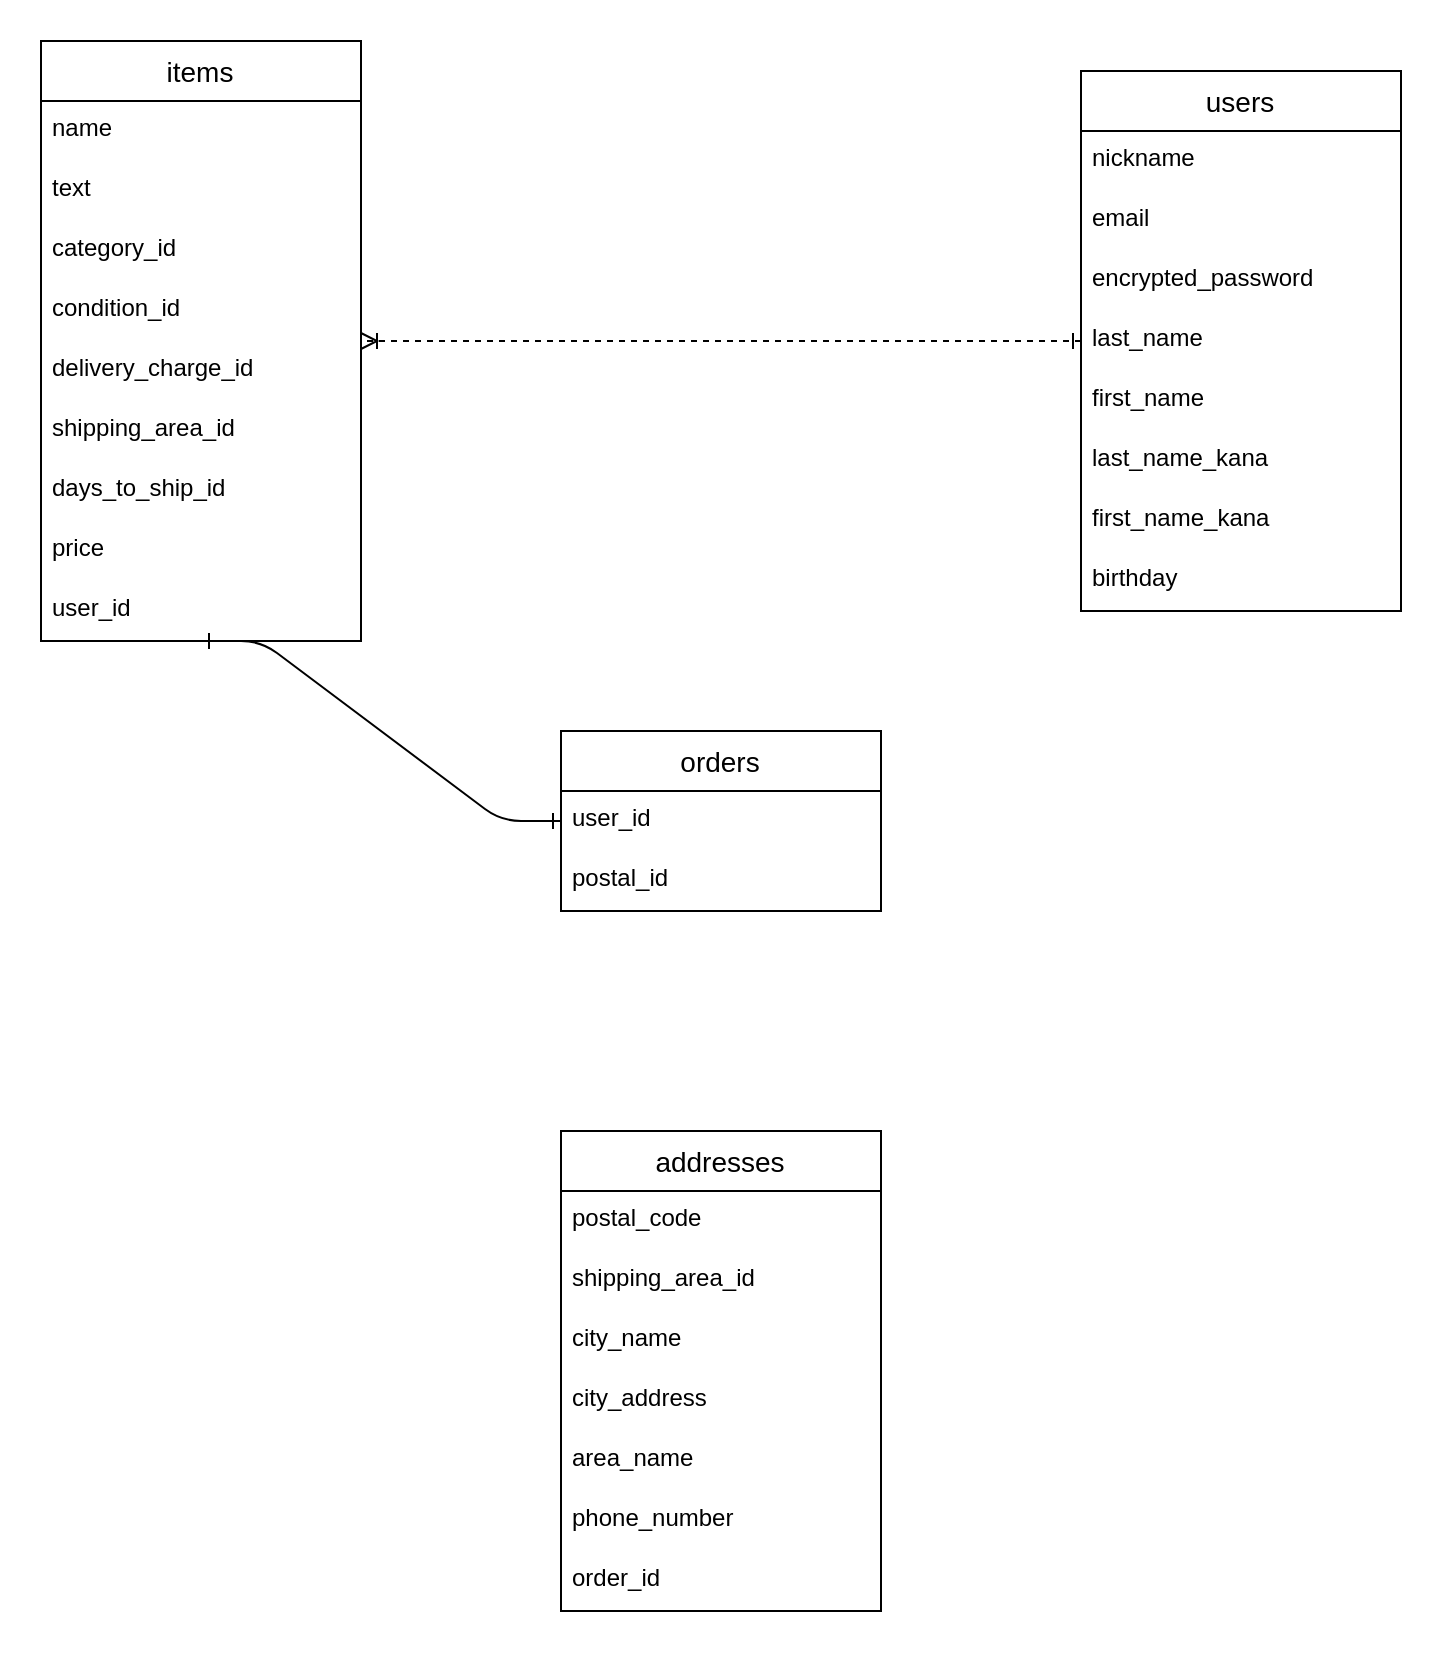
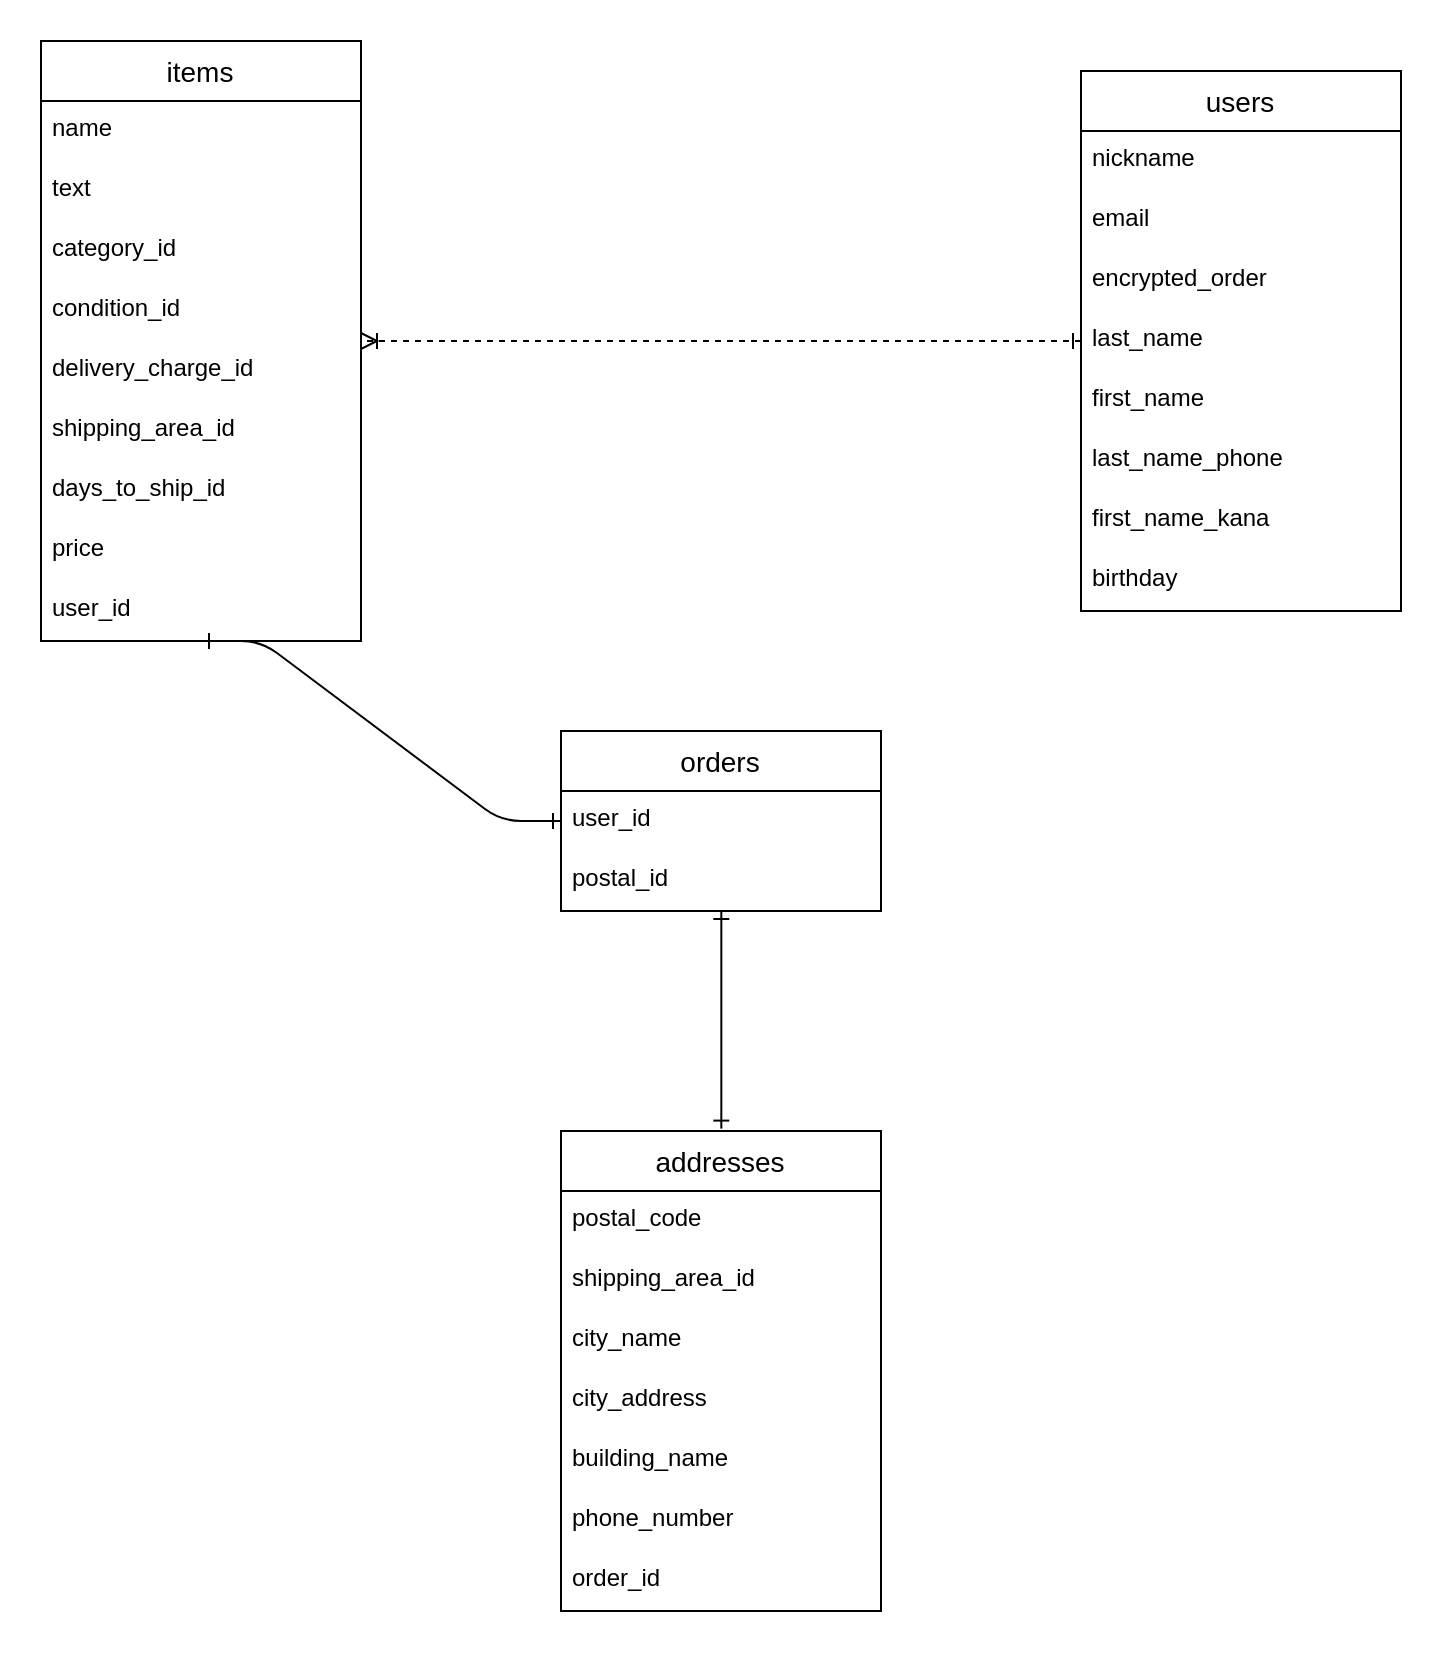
node "encrypted_password": label "encrypted_password" -> "encrypted_order"
node "last_name_kana": label "last_name_kana" -> "last_name_phone"
edge "postal_id" -- "addresses": added
node "area_name": label "area_name" -> "building_name"
